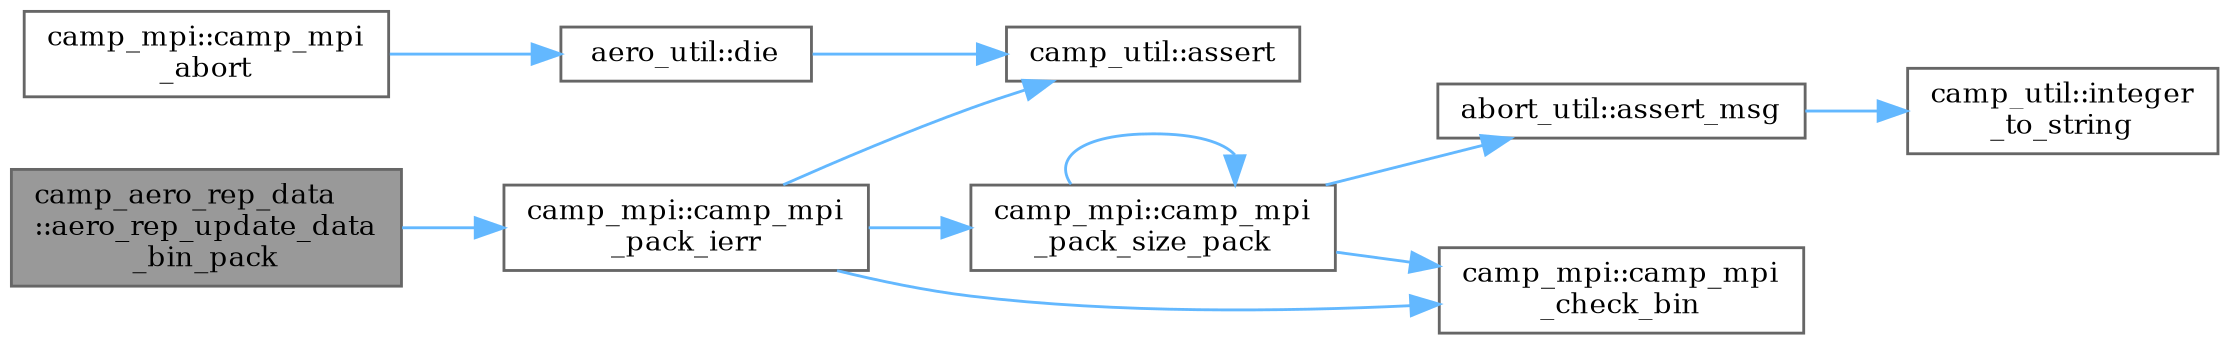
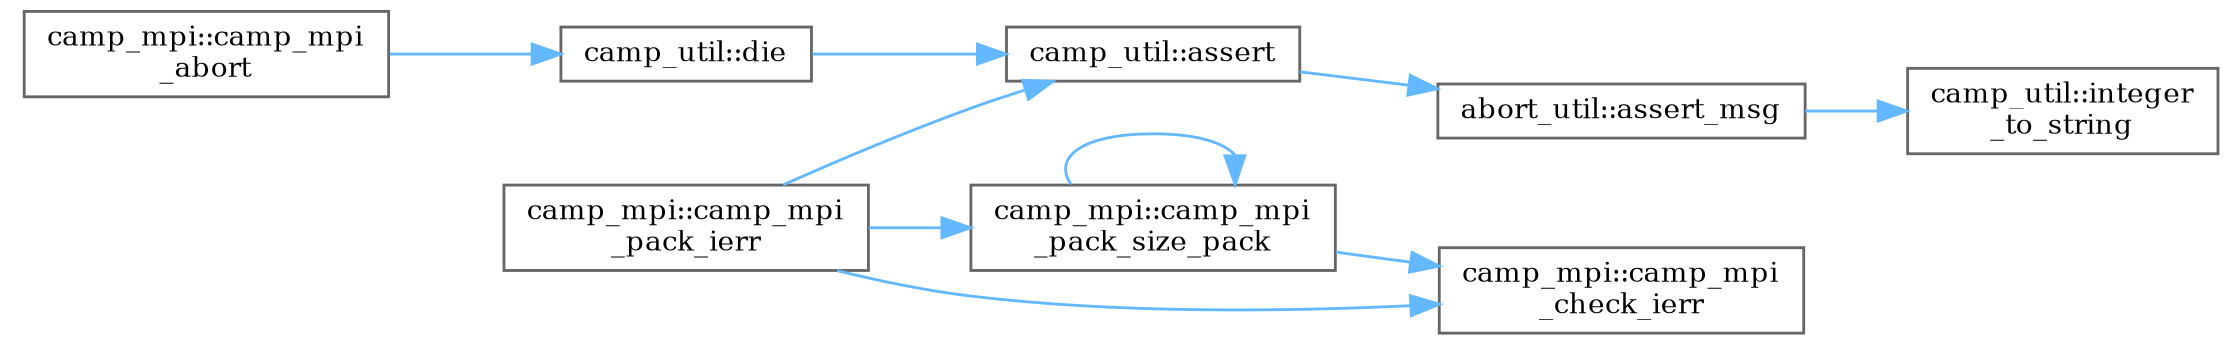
node "aero_util::die": label "aero_util::die" -> "camp_util::die"
edge "camp_mpi::camp_mpi _pack_size_pack" -> "abort_util::assert_msg": now "camp_util::assert" -> "abort_util::assert_msg"
node "camp_aero_rep_data ::aero_rep_update_data _bin_pack": removed
node "camp_mpi::camp_mpi _check_bin": label "camp_mpi::camp_mpi _check_bin" -> "camp_mpi::camp_mpi _check_ierr"
